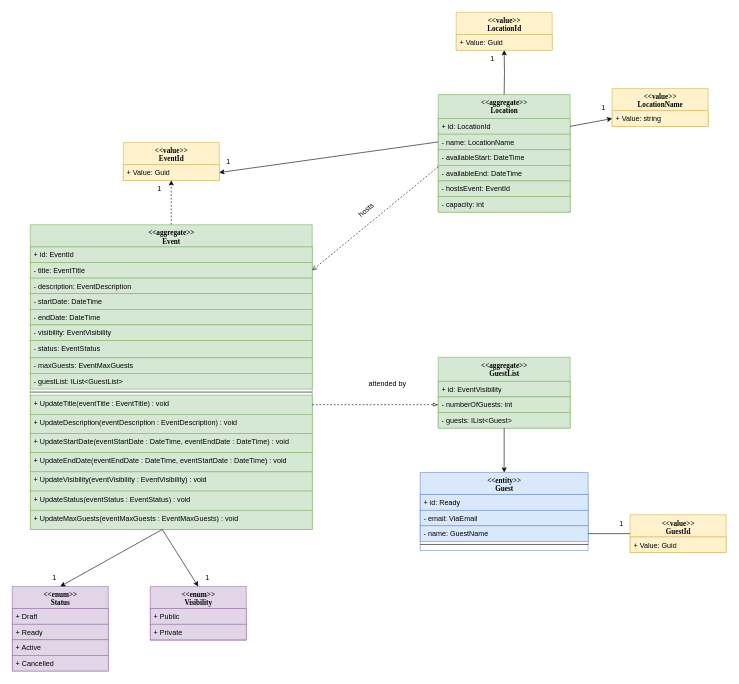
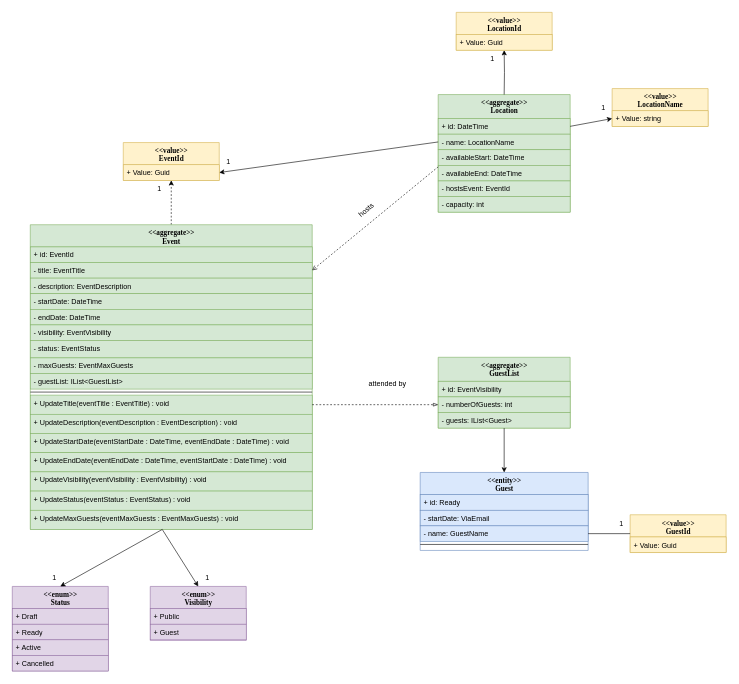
node "+ id: LocationId": label "+ id: LocationId" -> "+ id: DateTime"
node "- email: ViaEmail": label "- email: ViaEmail" -> "- startDate: ViaEmail"
node "+ Private": label "+ Private" -> "+ Guest"
